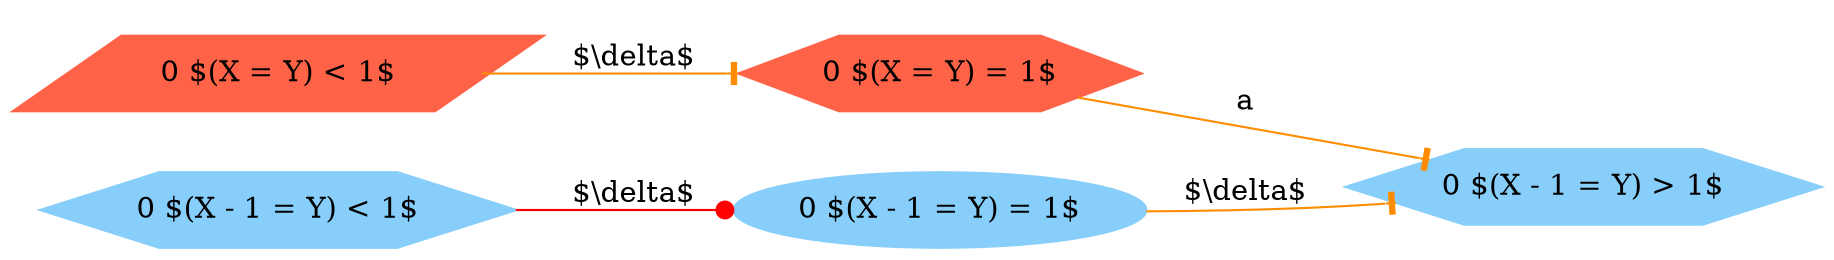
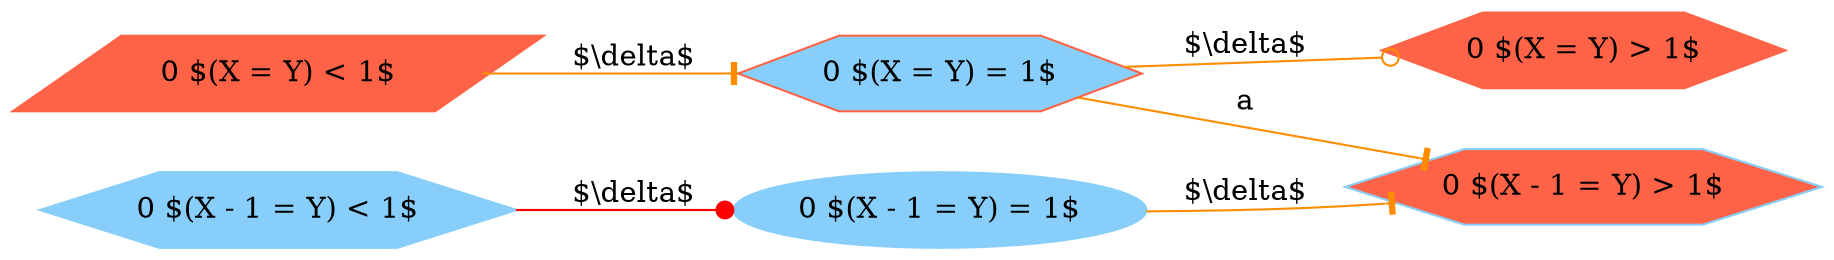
node "0 $(X = Y) > 1$": added
node "0 $(X = Y) = 1$": fillcolor tomato -> lightskyblue
node "0 $(X - 1 = Y) > 1$": fillcolor lightskyblue -> tomato
